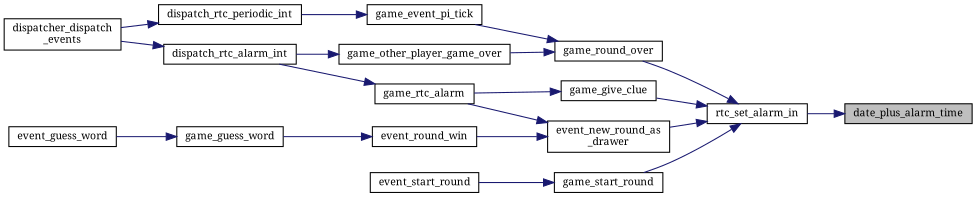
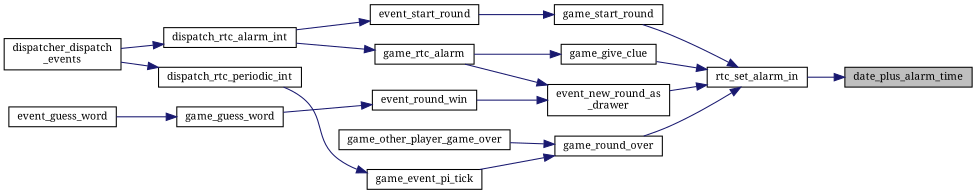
edge "dispatch_rtc_alarm_int" -> "game_other_player_game_over": now "dispatch_rtc_alarm_int" -> "event_start_round"
